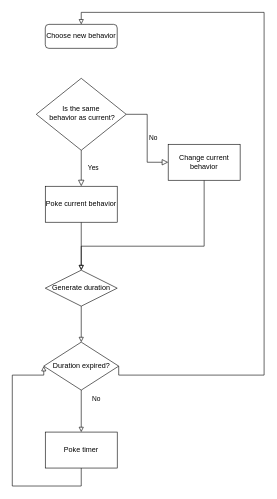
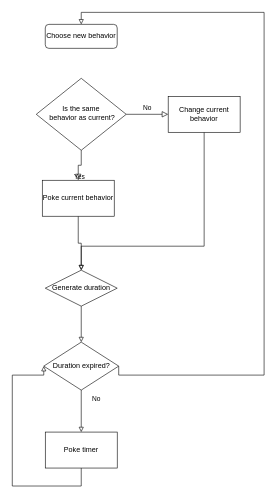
node "Change current behavior": moved (204, 162) -> (204, 114)
node "Poke current behavior": moved (81, 204) -> (78, 198)
